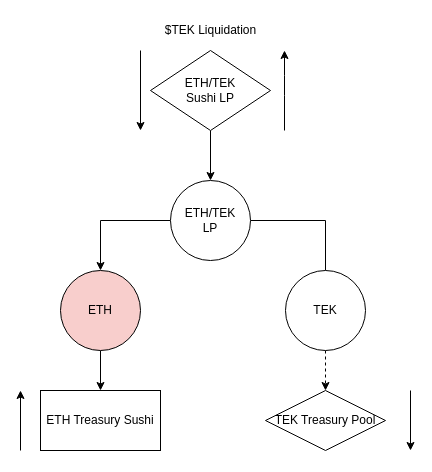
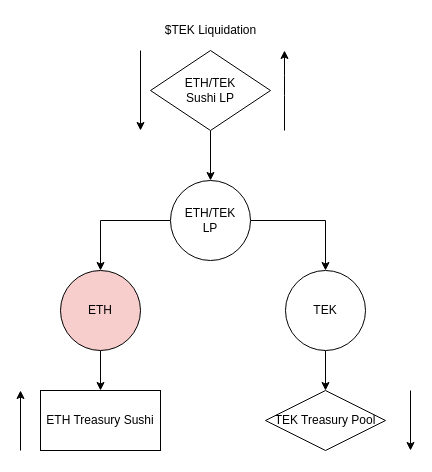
edge "ETH/TEK LP" -- "TEK": arrowhead none -> classic
edge "TEK" -> "TEK Treasury Pool": style dashed -> solid
